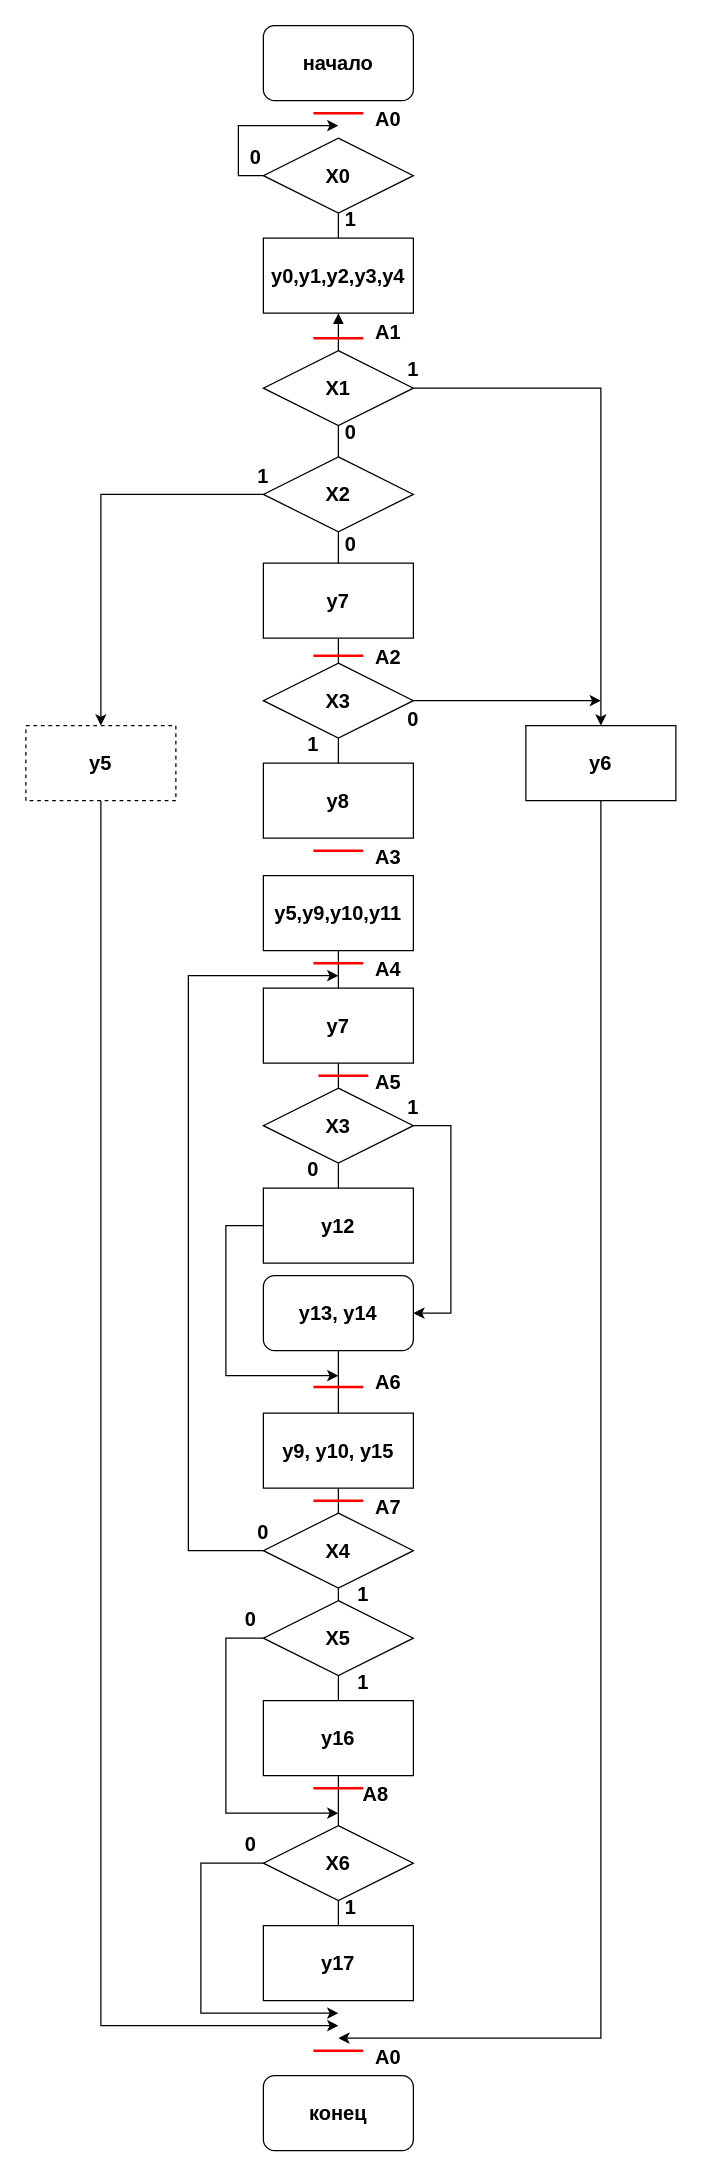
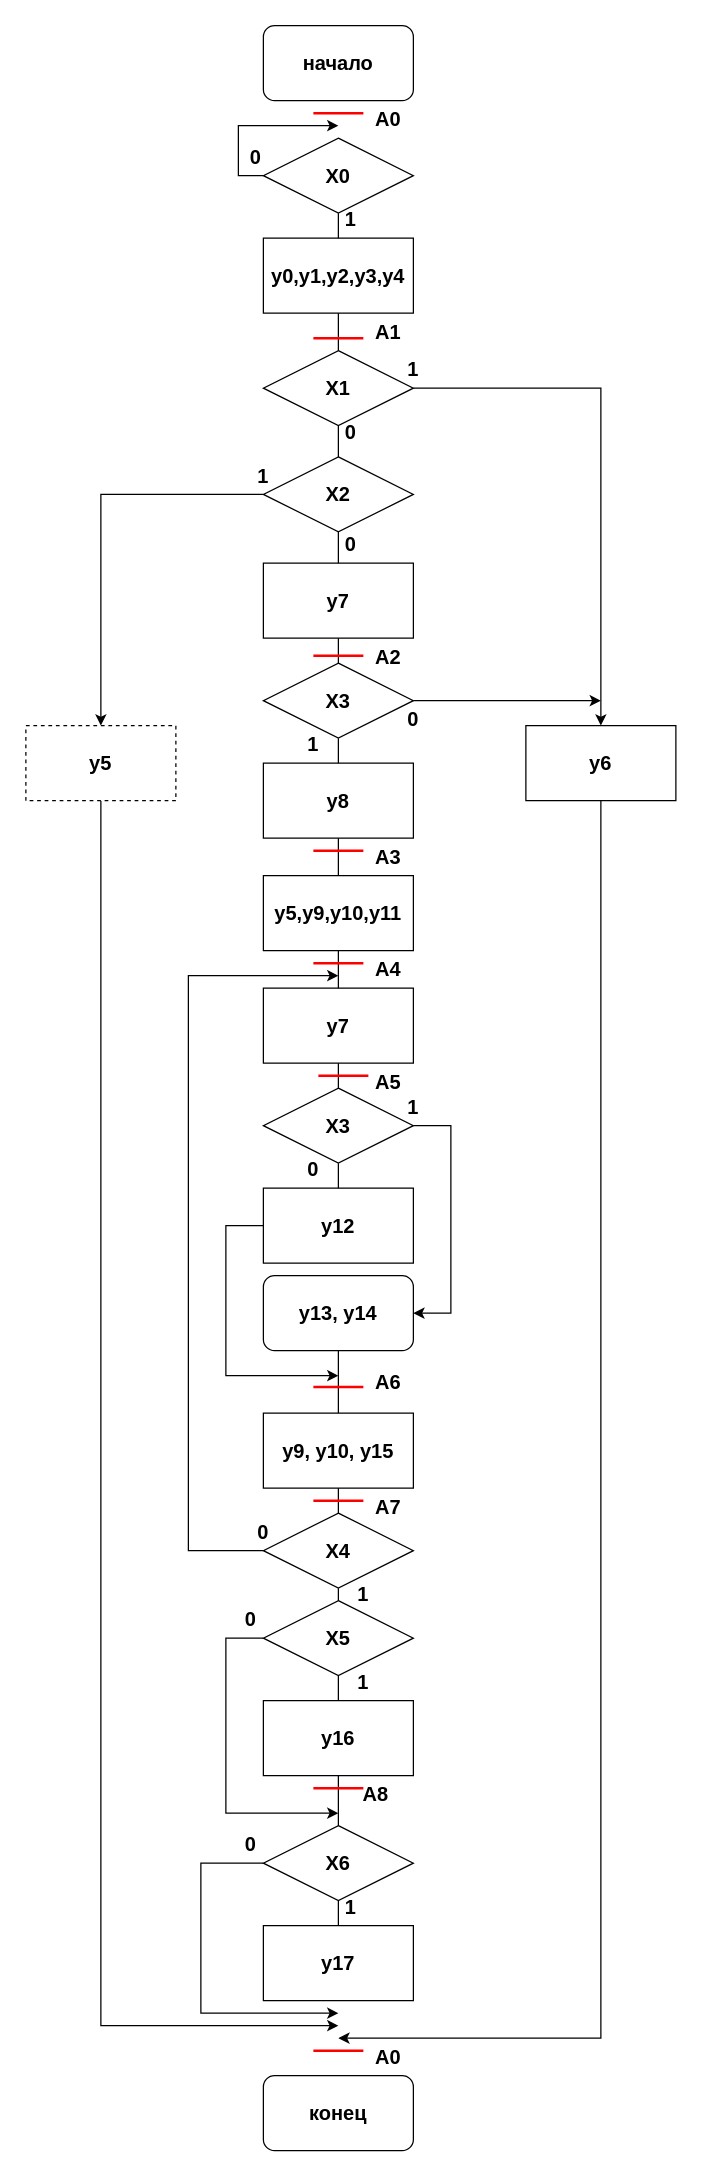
edge "X1" -> "y0,y1,y2,y3,y4": arrowhead block -> none
edge "y8" -- "y5,y9,y10,y11": added
